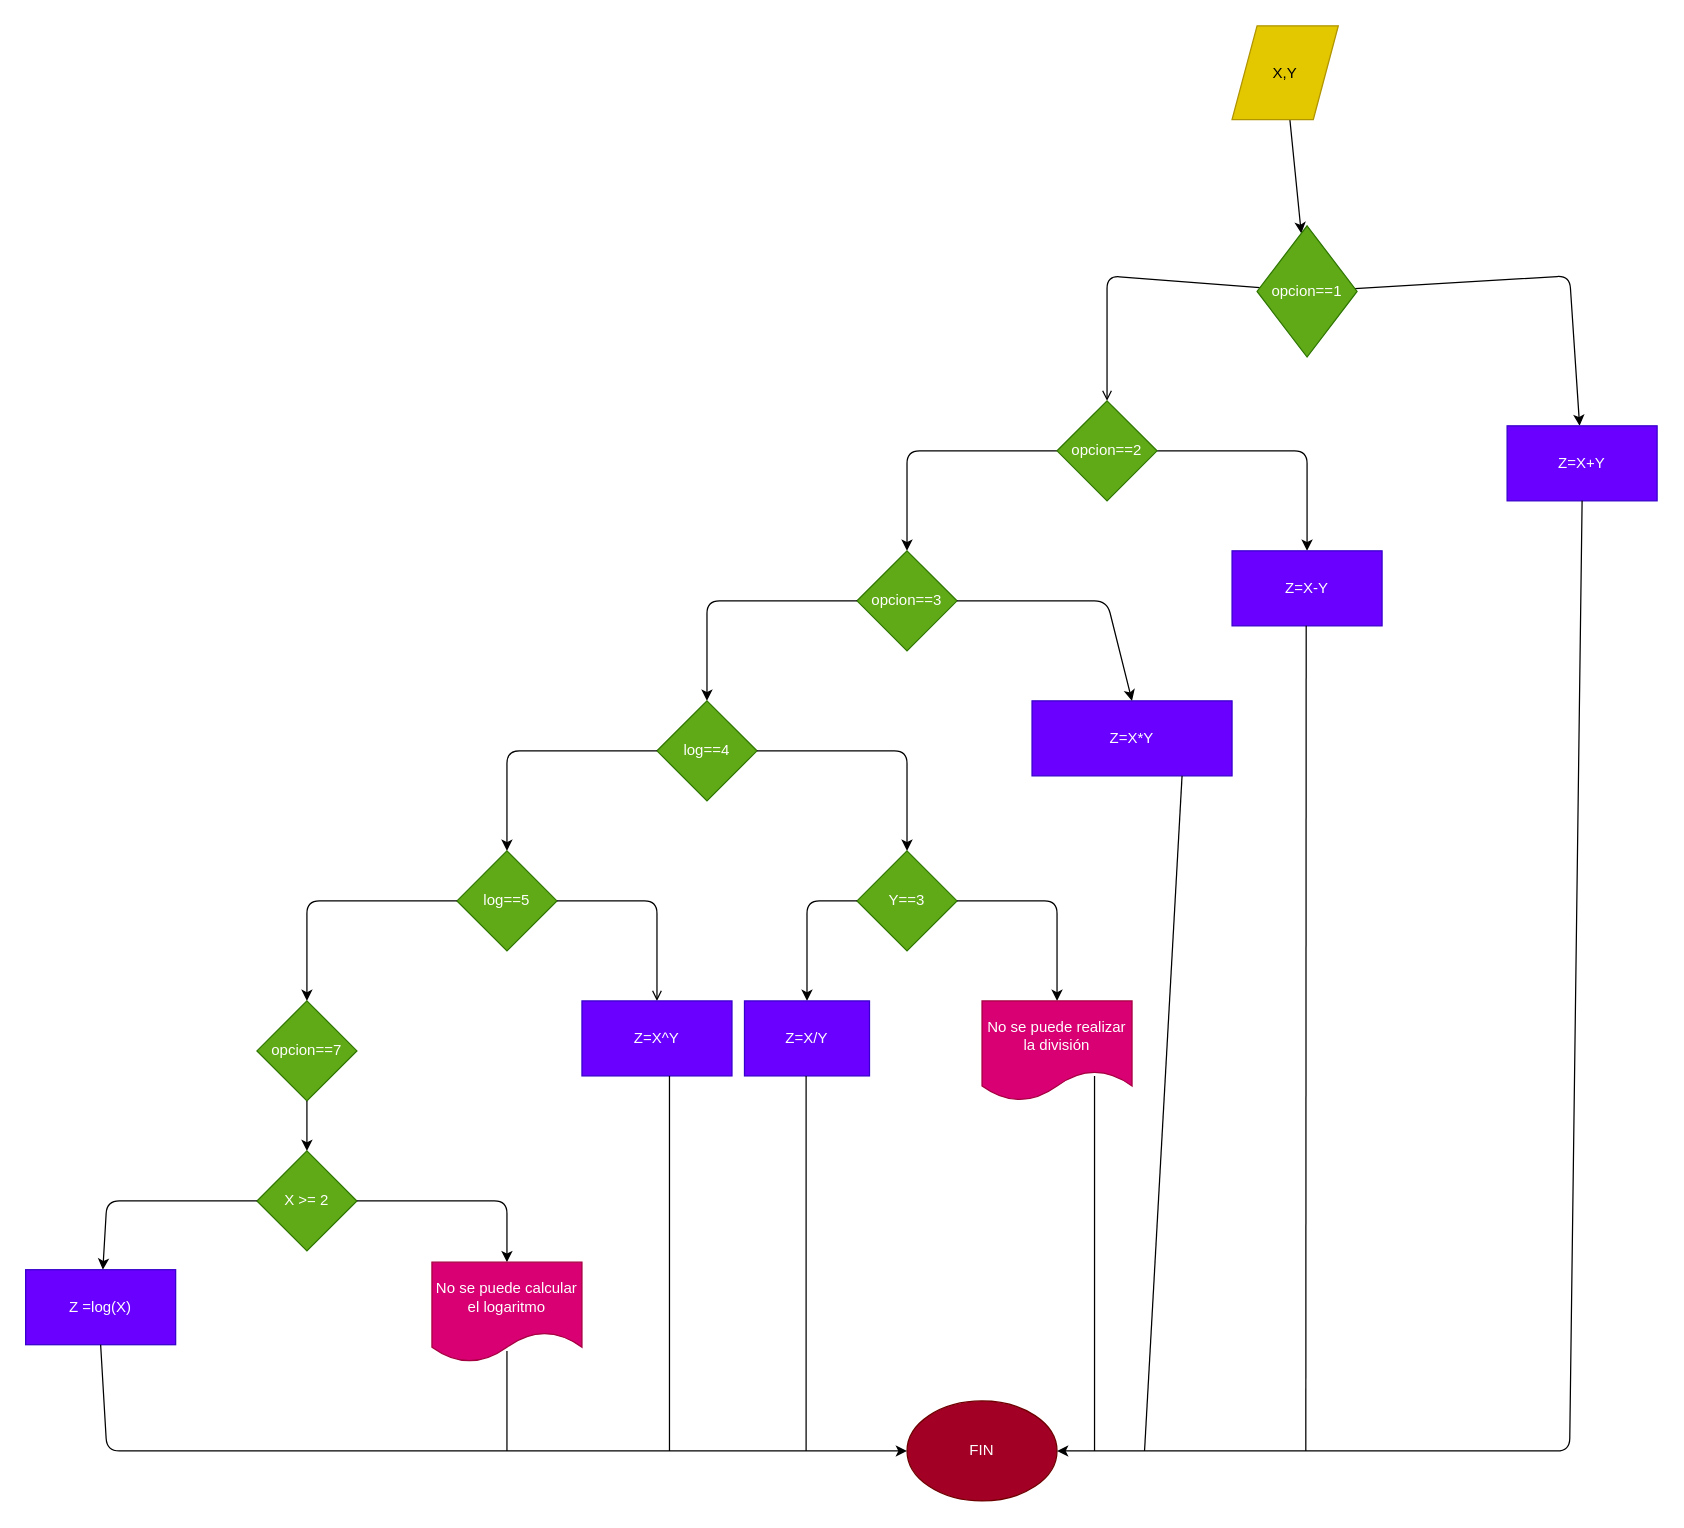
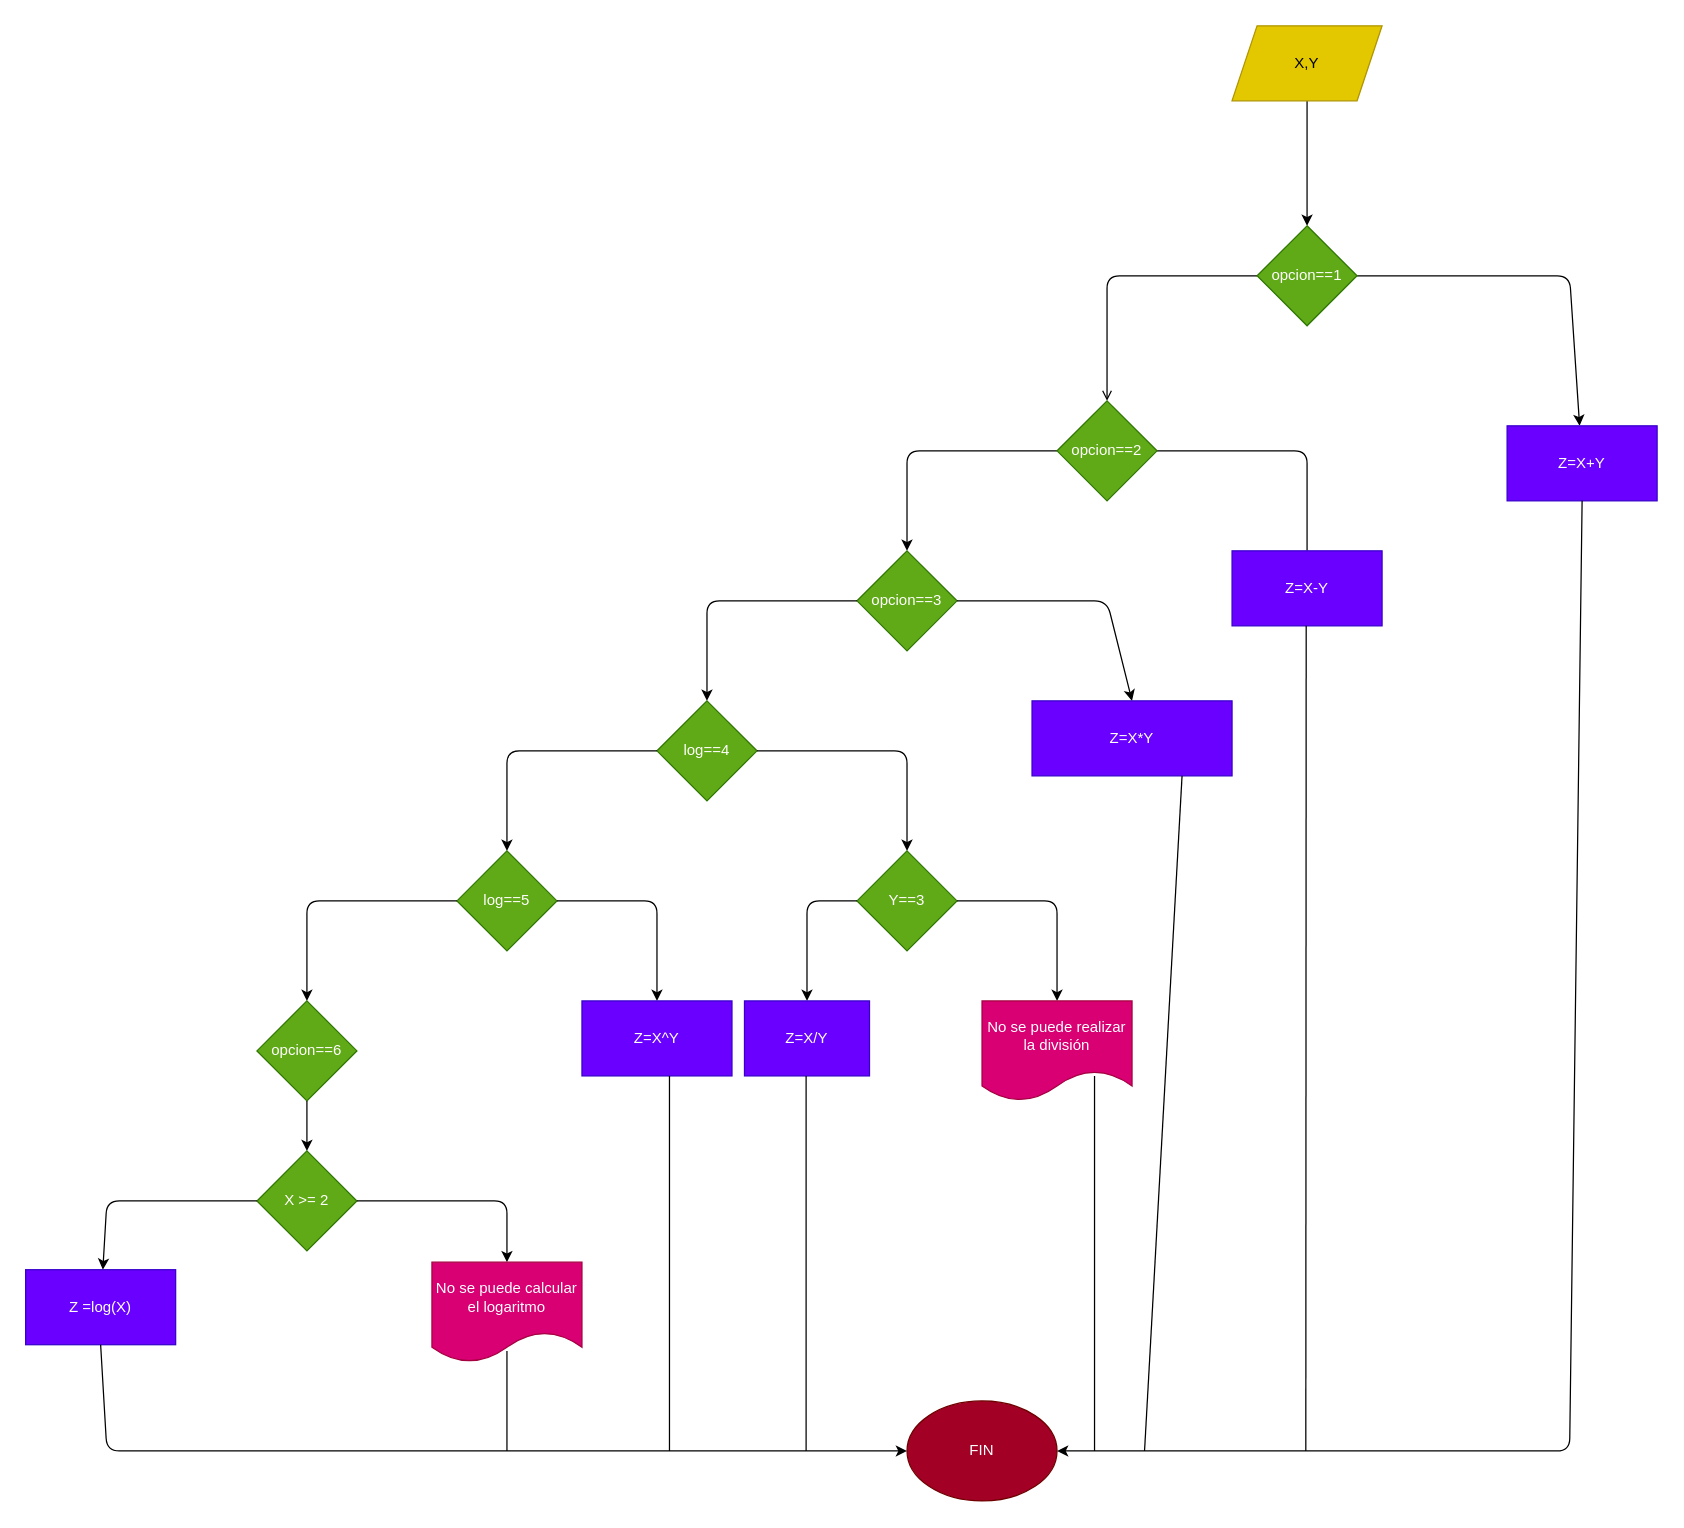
node "X,Y": size 106x94 -> 150x75
node "opcion==1": size 100x131 -> 100x100
edge "opcion==2" -> "Z=X-Y": arrowhead classic -> none
edge "log==5" -> "Z=X^Y": arrowhead open -> classic
node "opcion==7": label "opcion==7" -> "opcion==6"
